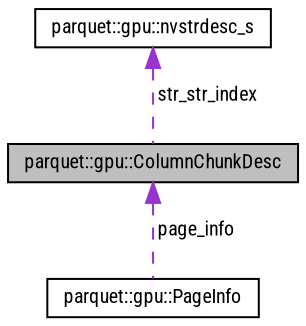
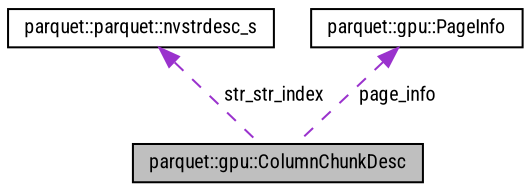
node "parquet::gpu::nvstrdesc_s": label "parquet::gpu::nvstrdesc_s" -> "parquet::parquet::nvstrdesc_s"
edge "parquet::gpu::PageInfo" -> "parquet::gpu::ColumnChunkDesc": reversed
